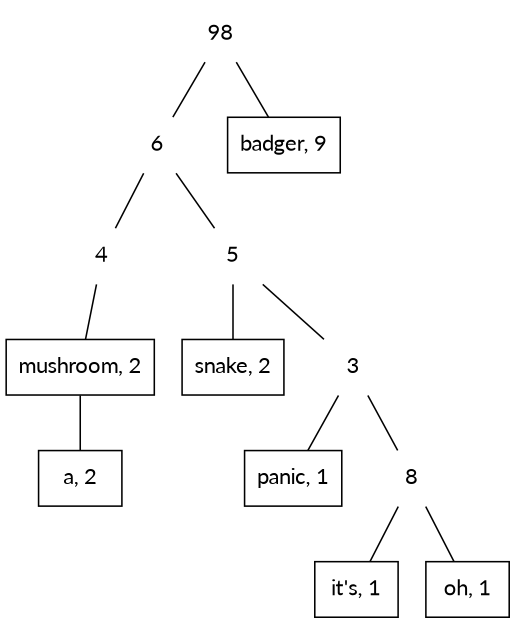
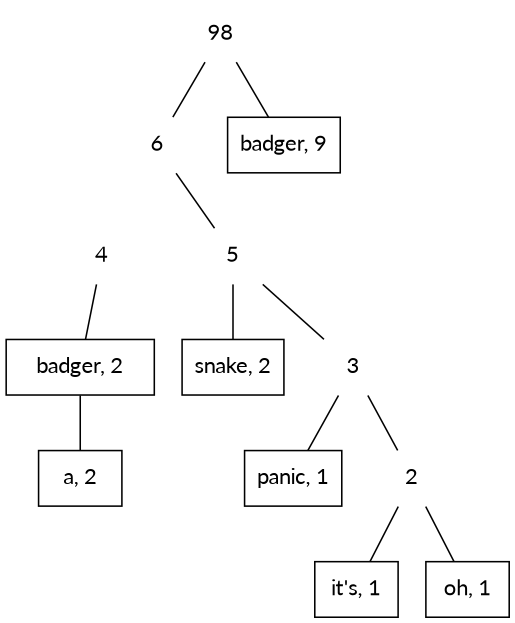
edge "6" -- "4": removed
node "mushroom, 2": label "mushroom, 2" -> "badger, 2"
node "8": label "8" -> "2"
